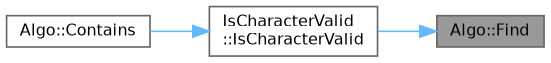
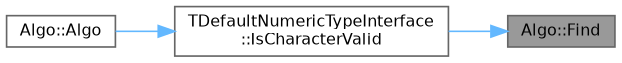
node "Algo::Contains": label "Algo::Contains" -> "Algo::Algo"
node "IsCharacterValid ::IsCharacterValid": label "IsCharacterValid ::IsCharacterValid" -> "TDefaultNumericTypeInterface ::IsCharacterValid"
